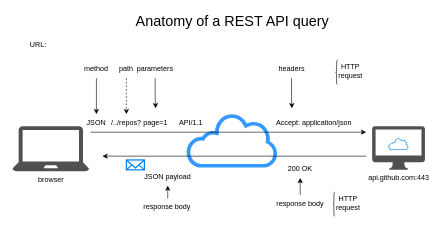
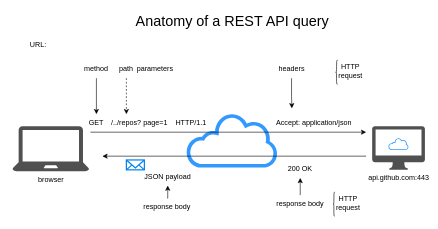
edge "parameters" -> "page=1": removed
node "JSON": label "JSON" -> "GET"
node "API/1.1": label "API/1.1" -> "HTTP/1.1"
